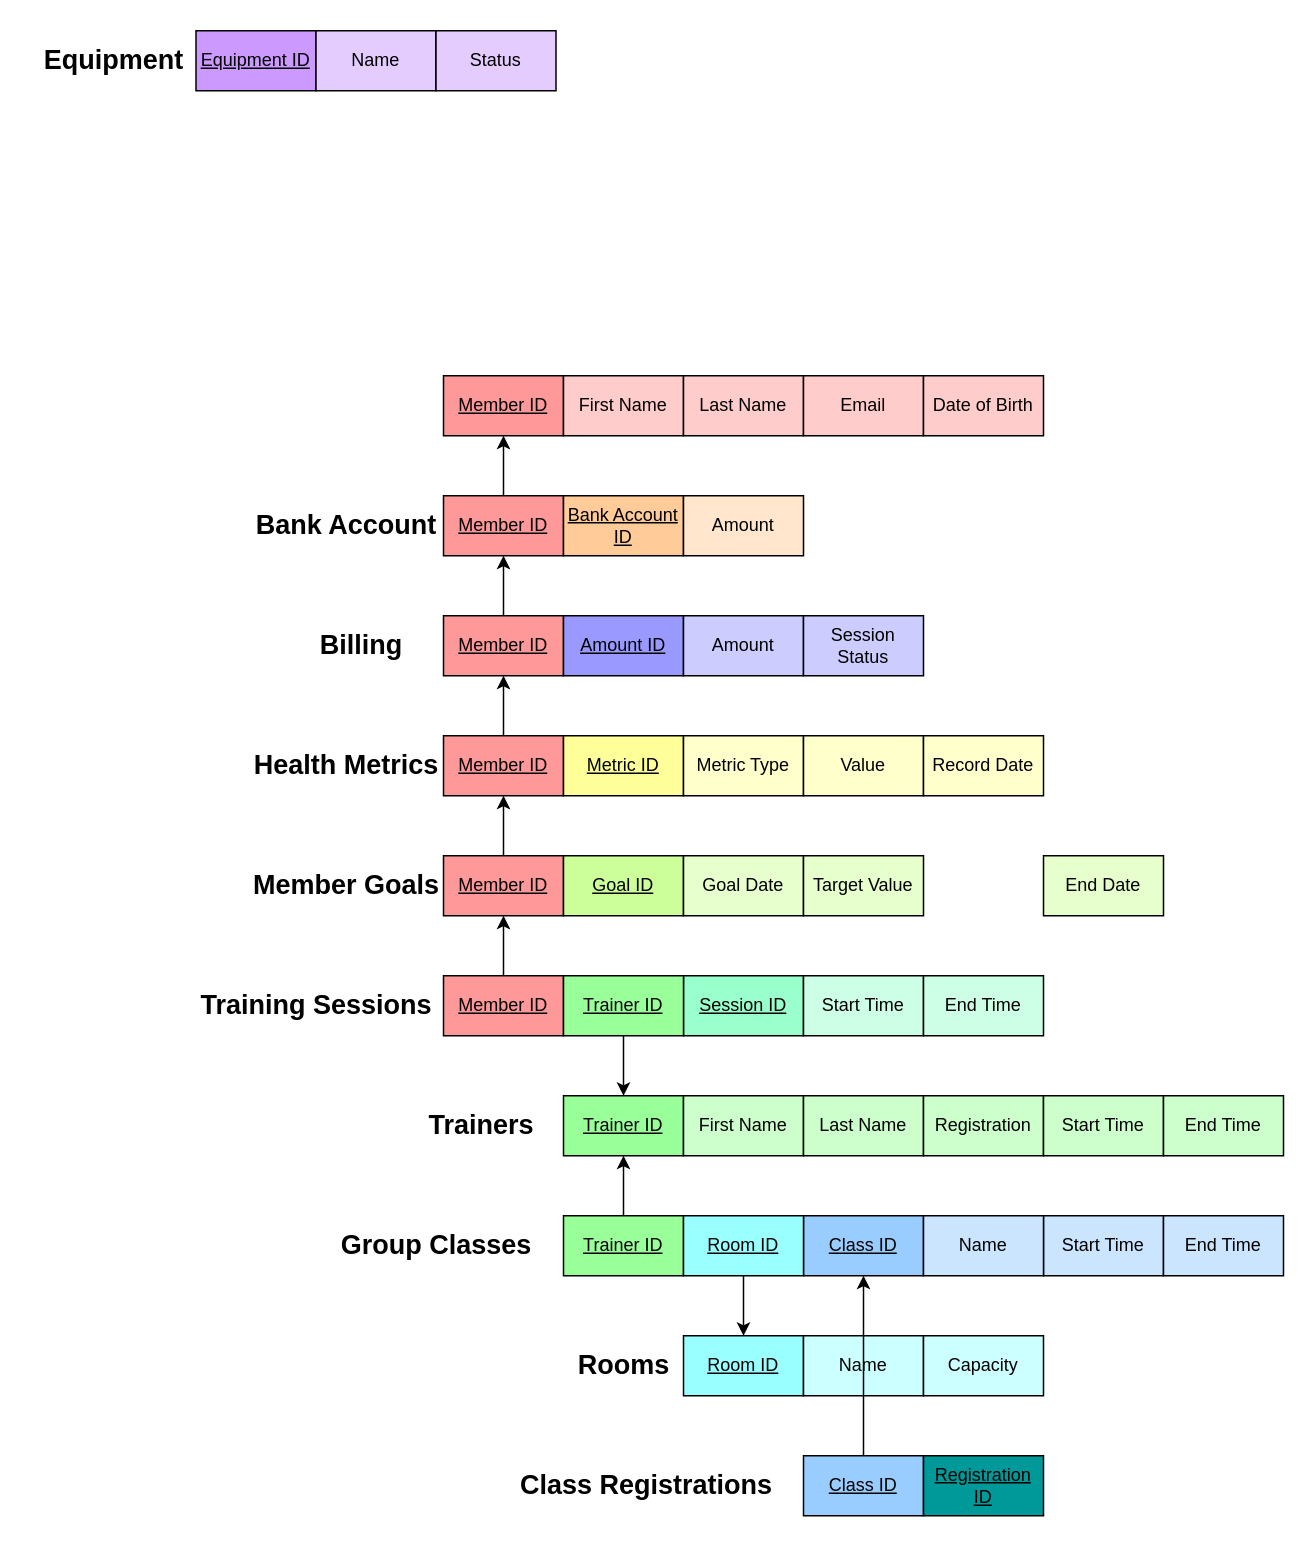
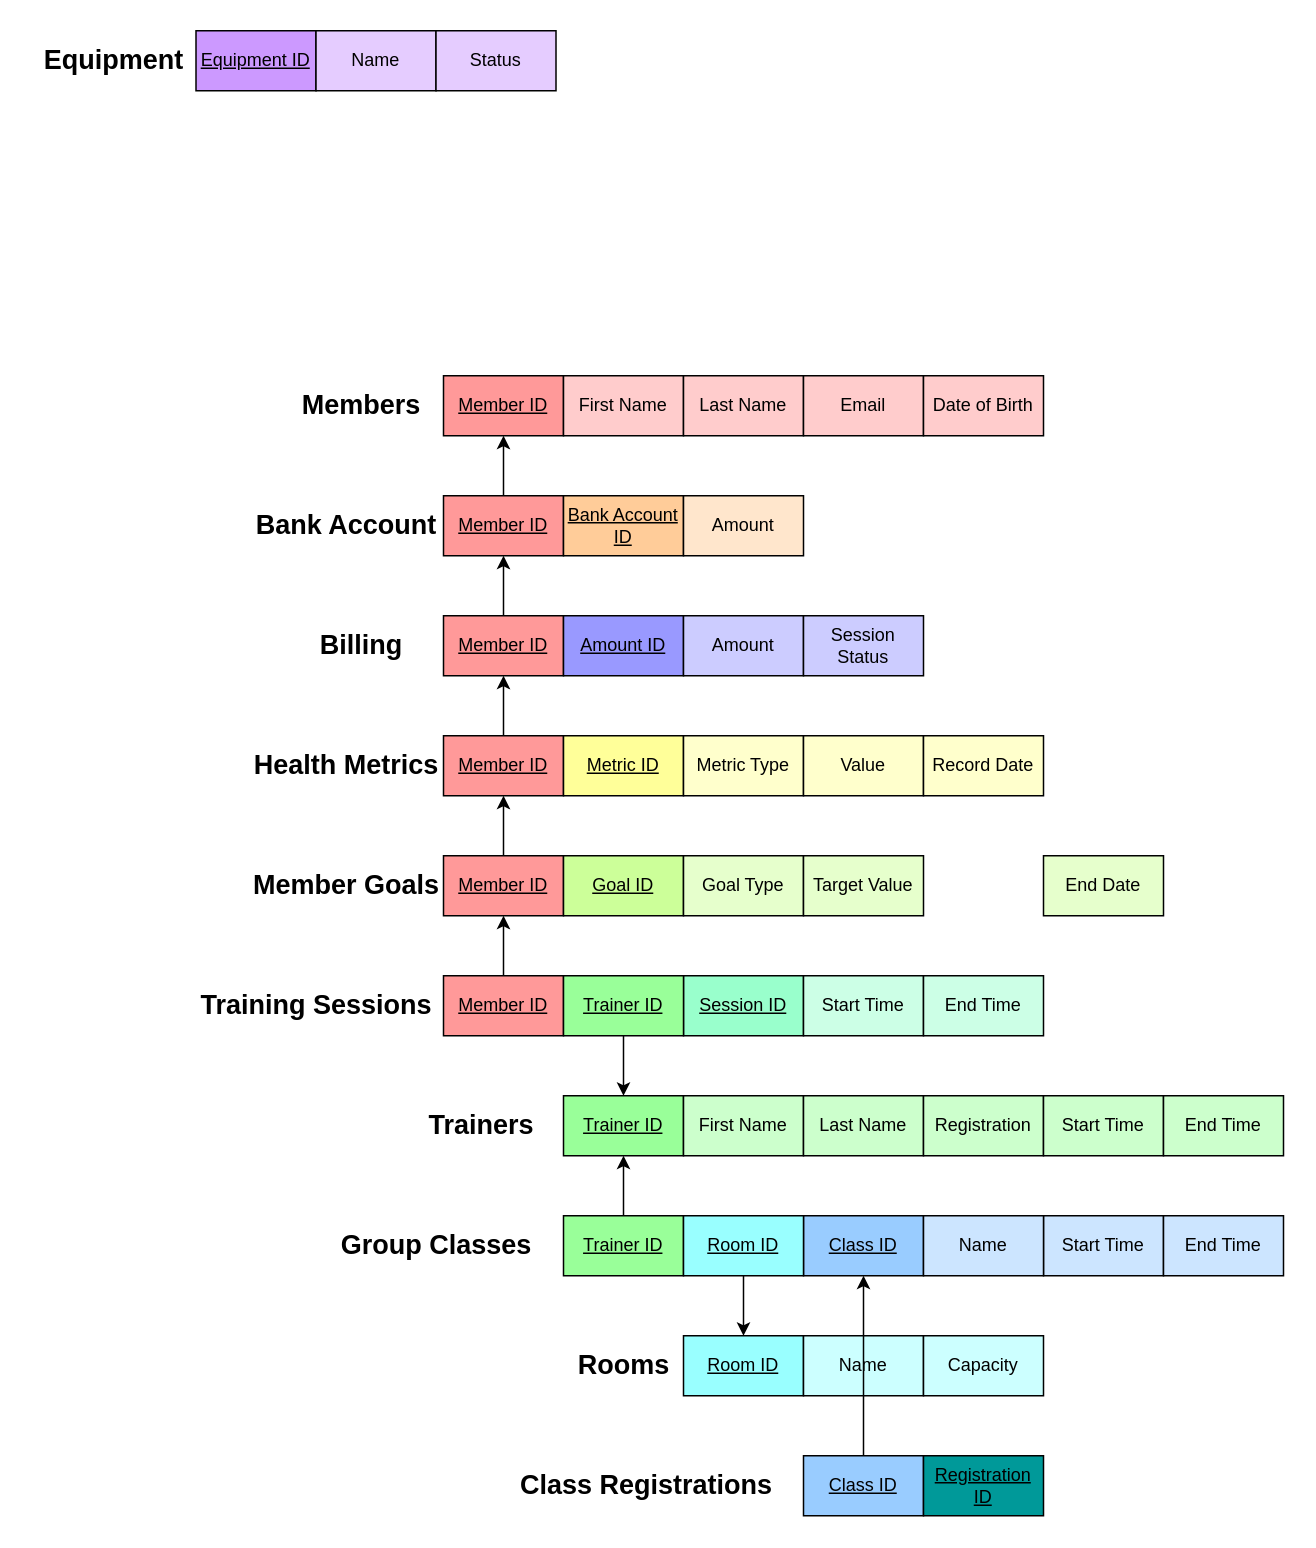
node "Members": added
node "Goal Date": label "Goal Date" -> "Goal Type"
